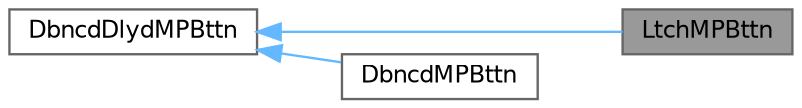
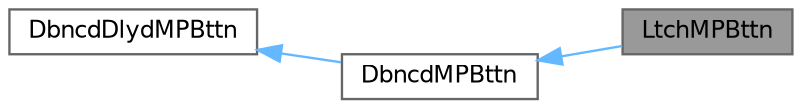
edge "LtchMPBttn" -> "DbncdDlydMPBttn": now "LtchMPBttn" -> "DbncdMPBttn"
